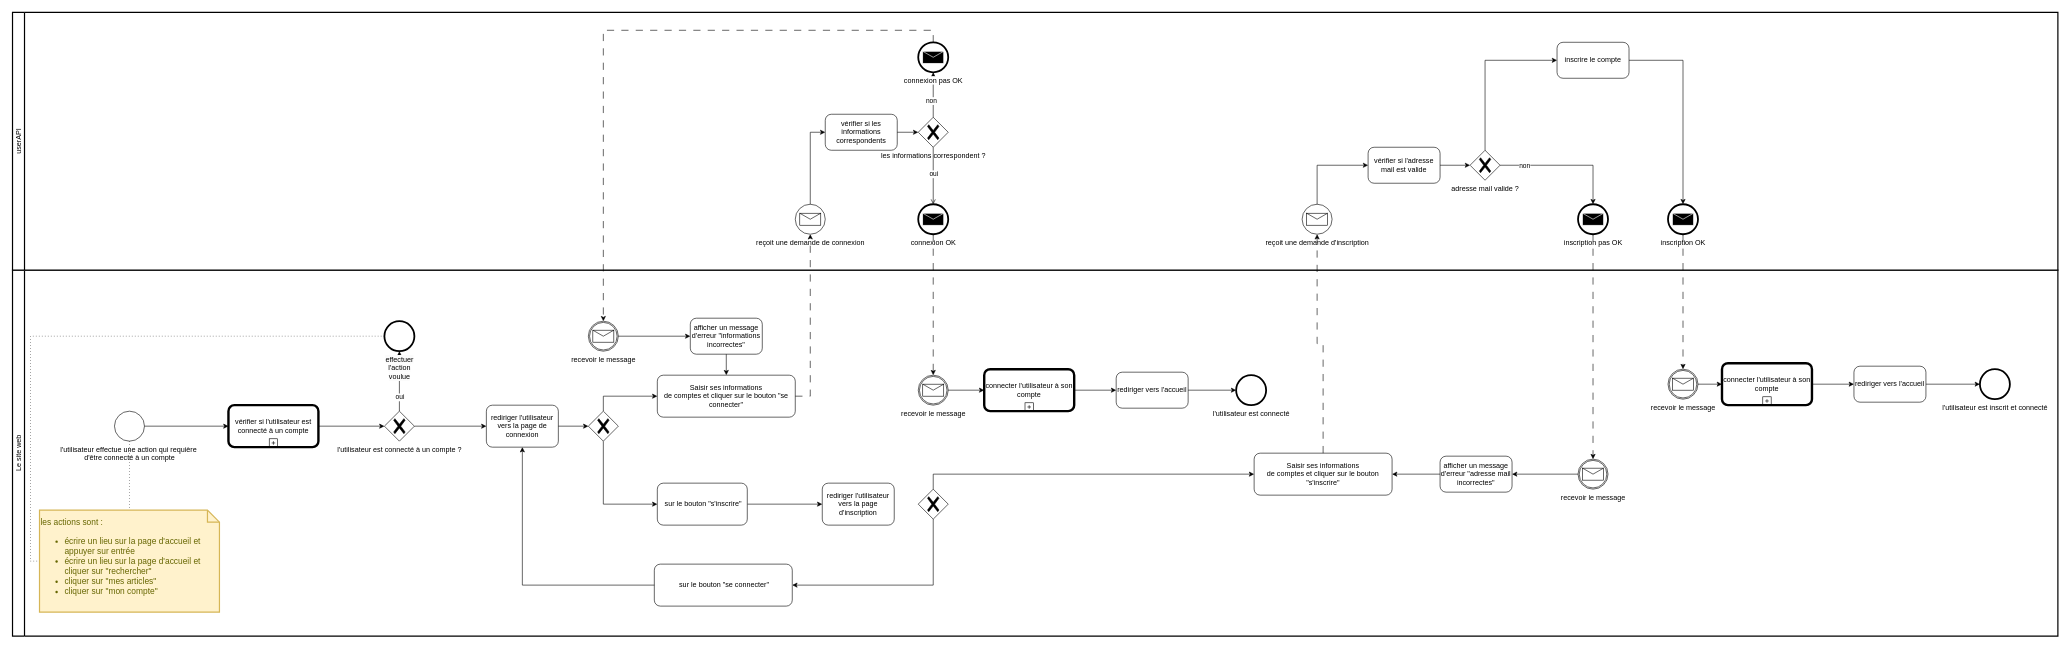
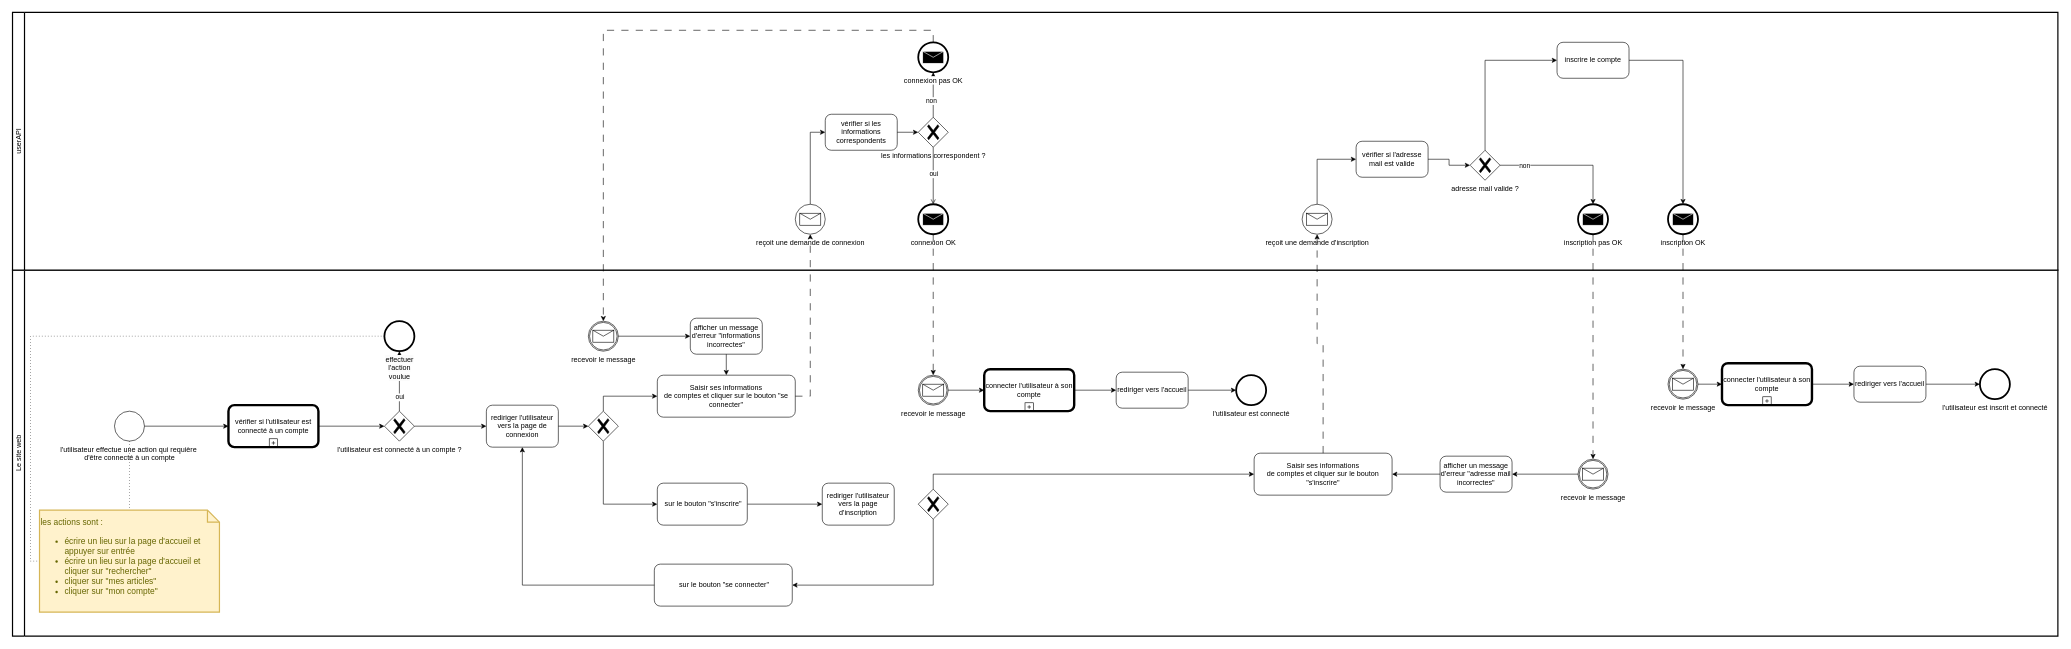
node "vérifier si l'adresse mail est valide": moved (1404, 165) -> (1392, 159)
